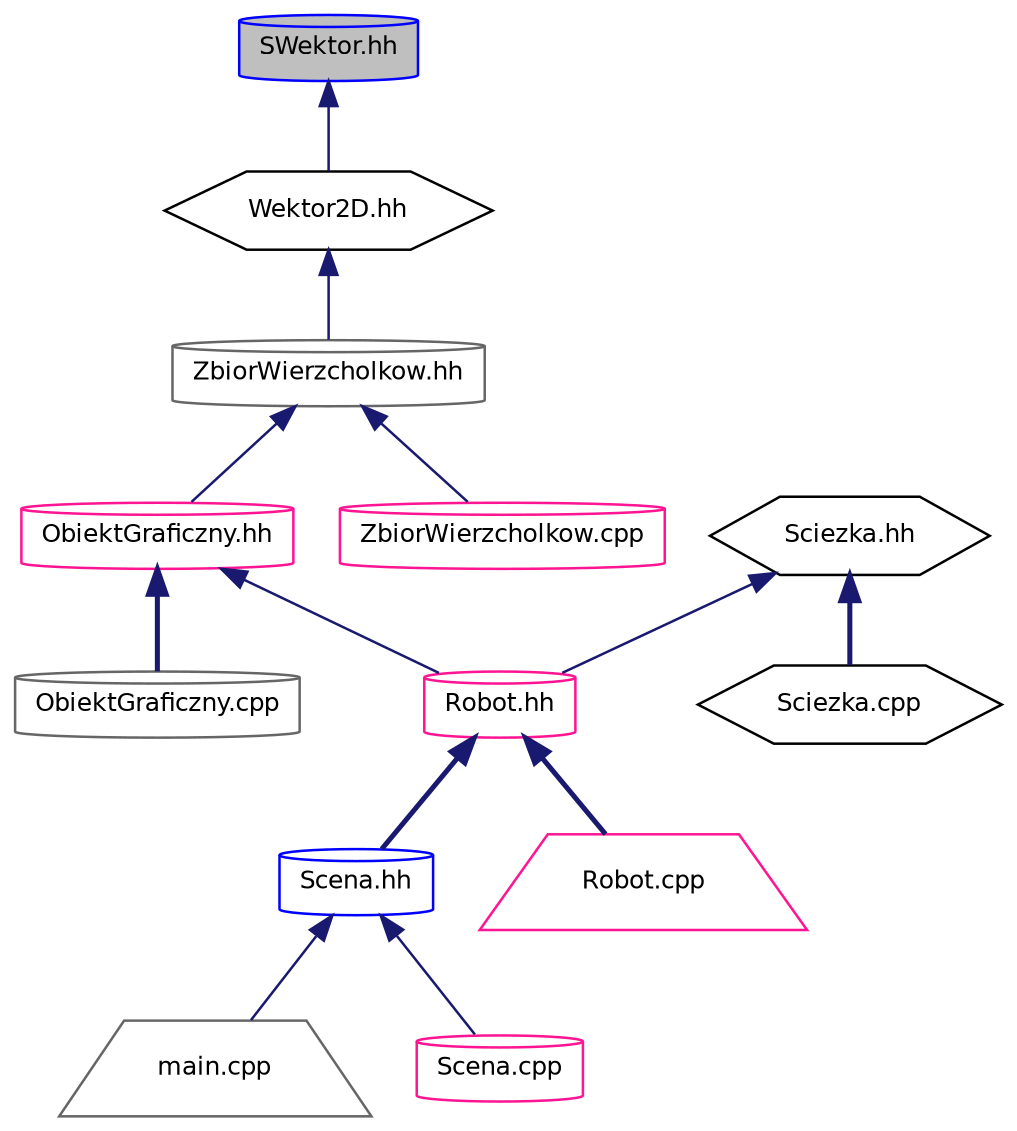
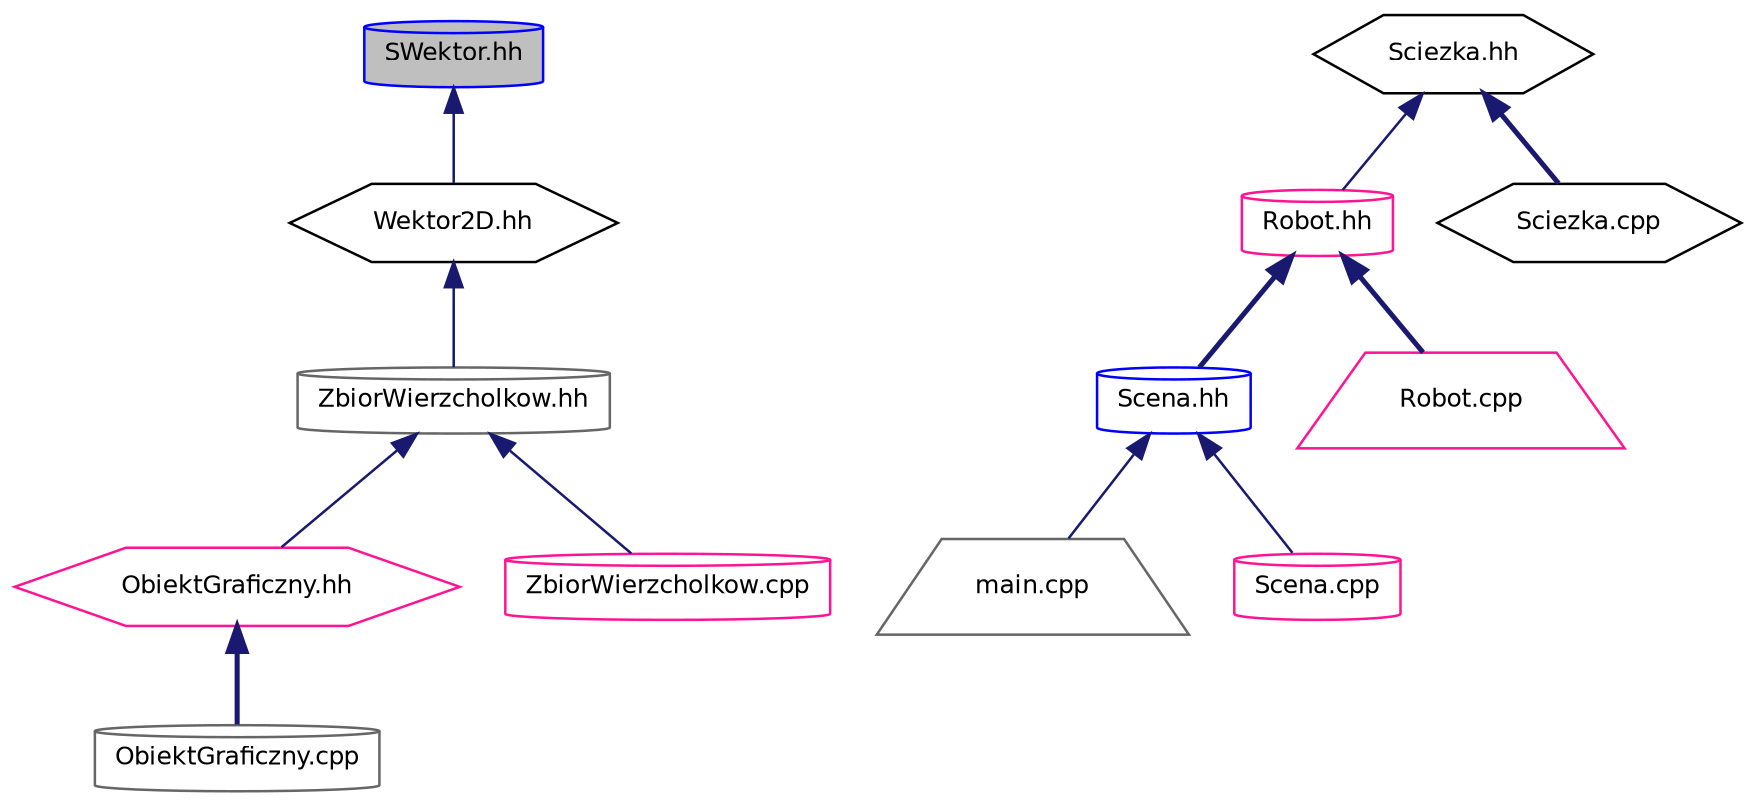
node "ObiektGraficzny.hh": shape cylinder -> hexagon
edge "Robot.hh" -> "ObiektGraficzny.hh": removed
